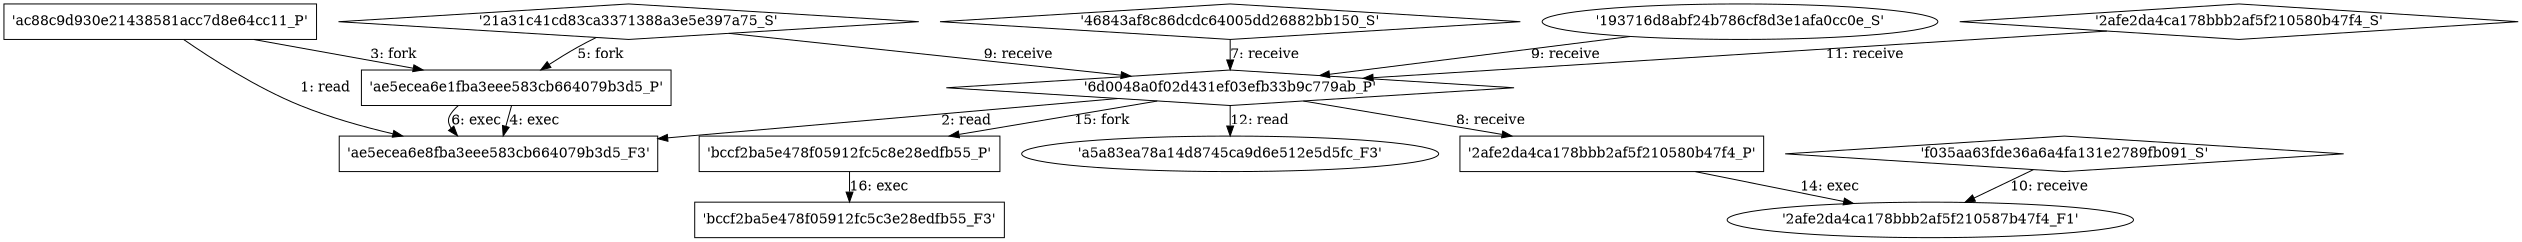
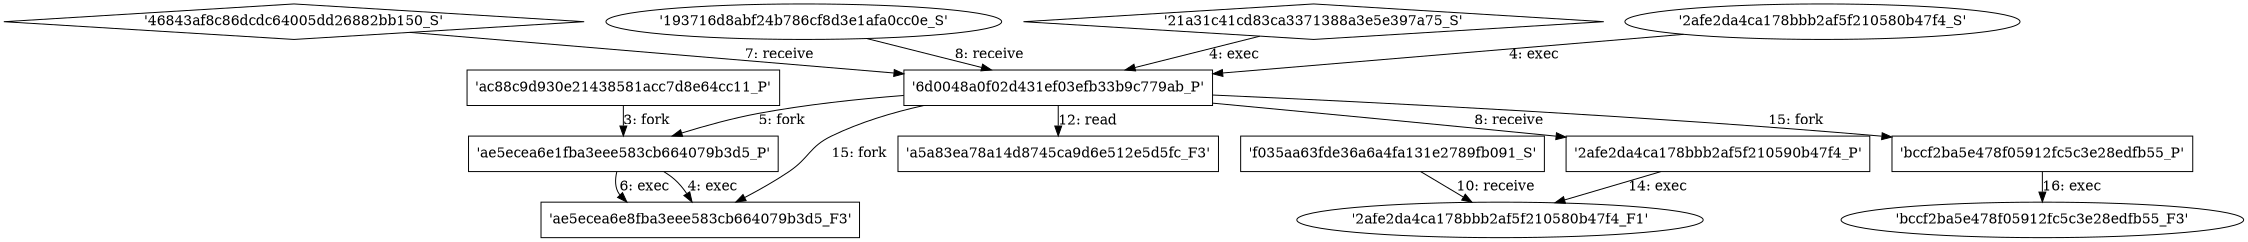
node "'2afe2da4ca178bbb2af5f210580b47f4_S'": shape diamond -> ellipse
edge "'21a31c41cd83ca3371388a3e5e397a75_S'" -> "'ae5ecea6e1fba3eee583cb664079b3d5_P'": now "'6d0048a0f02d431ef03efb33b9c779ab_P'" -> "'ae5ecea6e1fba3eee583cb664079b3d5_P'"
edge "'21a31c41cd83ca3371388a3e5e397a75_S'" -> "'6d0048a0f02d431ef03efb33b9c779ab_P'": label "9: receive" -> "4: exec"
edge "'193716d8abf24b786cf8d3e1afa0cc0e_S'" -> "'6d0048a0f02d431ef03efb33b9c779ab_P'": label "9: receive" -> "8: receive"
edge "'2afe2da4ca178bbb2af5f210580b47f4_S'" -> "'6d0048a0f02d431ef03efb33b9c779ab_P'": label "11: receive" -> "4: exec"
node "'6d0048a0f02d431ef03efb33b9c779ab_P'": shape diamond -> box
edge "'ac88c9d930e21438581acc7d8e64cc11_P'" -> "'ae5ecea6e8fba3eee583cb664079b3d5_F3'": removed, label "1: read"
edge "'6d0048a0f02d431ef03efb33b9c779ab_P'" -> "'ae5ecea6e8fba3eee583cb664079b3d5_F3'": label "2: read" -> "15: fork"
node "'bccf2ba5e478f05912fc5c8e28edfb55_P'": label "'bccf2ba5e478f05912fc5c8e28edfb55_P'" -> "'bccf2ba5e478f05912fc5c3e28edfb55_P'"
node "'a5a83ea78a14d8745ca9d6e512e5d5fc_F3'": shape ellipse -> box
node "'2afe2da4ca178bbb2af5f210580b47f4_P'": label "'2afe2da4ca178bbb2af5f210580b47f4_P'" -> "'2afe2da4ca178bbb2af5f210590b47f4_P'"
node "'f035aa63fde36a6a4fa131e2789fb091_S'": shape diamond -> box
node "'bccf2ba5e478f05912fc5c3e28edfb55_F3'": shape box -> ellipse
node "'2afe2da4ca178bbb2af5f210587b47f4_F1'": label "'2afe2da4ca178bbb2af5f210587b47f4_F1'" -> "'2afe2da4ca178bbb2af5f210580b47f4_F1'"
